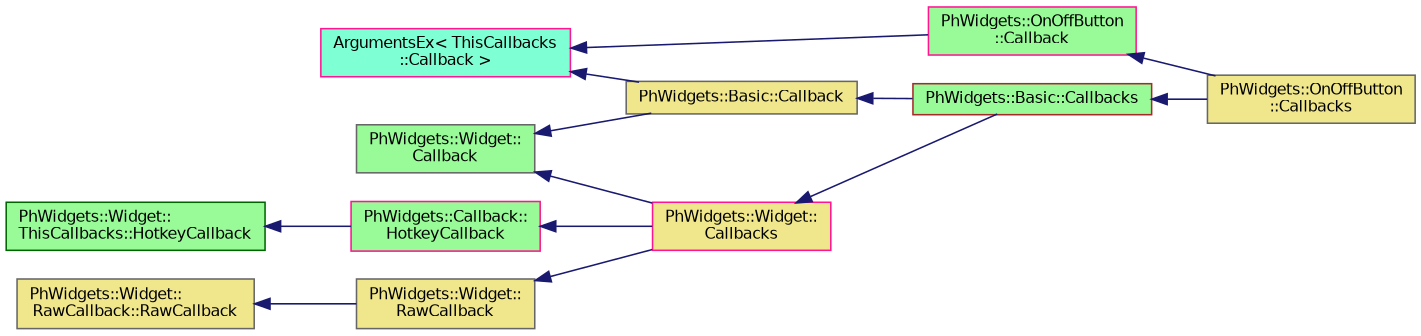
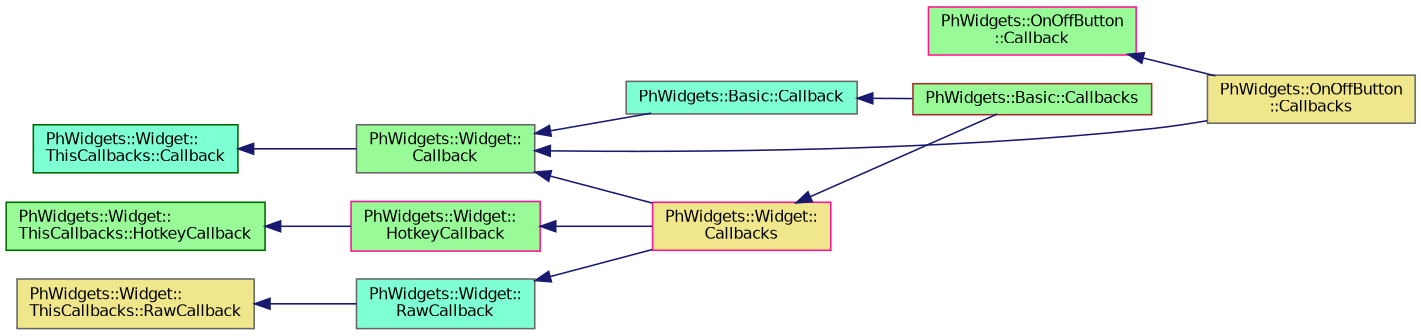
node "ArgumentsEx< ThisCallbacks ::Callback >": removed
node "PhWidgets::Basic::Callback": fillcolor khaki -> aquamarine
edge "PhWidgets::OnOffButton ::Callbacks" -> "PhWidgets::Basic::Callbacks": now "PhWidgets::OnOffButton ::Callbacks" -> "PhWidgets::Widget:: Callback"
node "PhWidgets::Widget:: ThisCallbacks::Callback": added
node "PhWidgets::Callback:: HotkeyCallback": label "PhWidgets::Callback:: HotkeyCallback" -> "PhWidgets::Widget:: HotkeyCallback"
node "PhWidgets::Widget:: RawCallback::RawCallback": label "PhWidgets::Widget:: RawCallback::RawCallback" -> "PhWidgets::Widget:: ThisCallbacks::RawCallback"
node "PhWidgets::Widget:: RawCallback": fillcolor khaki -> aquamarine
